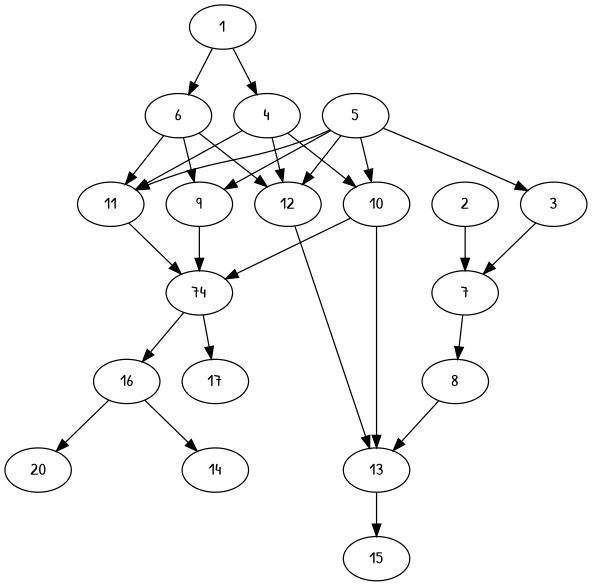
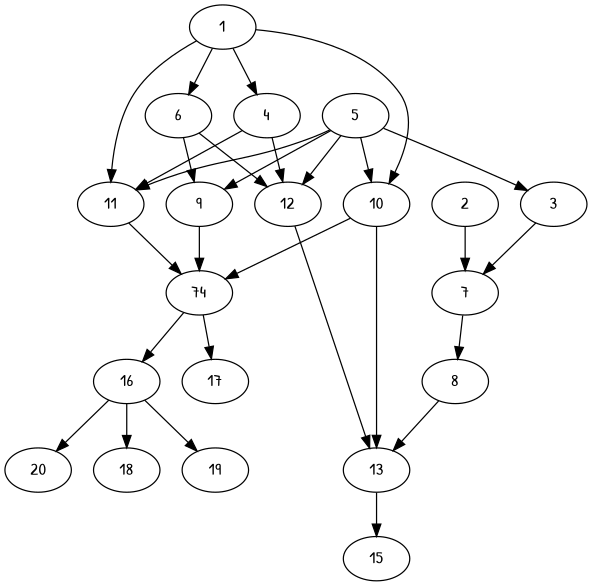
edge "6" -> "11": now "1" -> "11"
edge "4" -> "10": now "1" -> "10"
node "18": added
node "14": label "14" -> "19"
